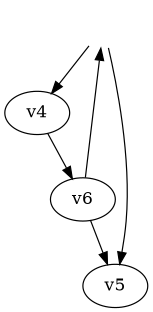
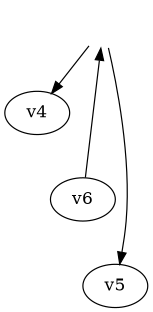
edge "v4" -> "v6": removed
edge "v6" -> "v5": removed
